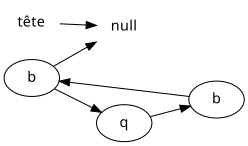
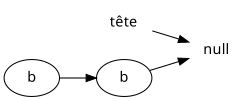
node "q": removed
